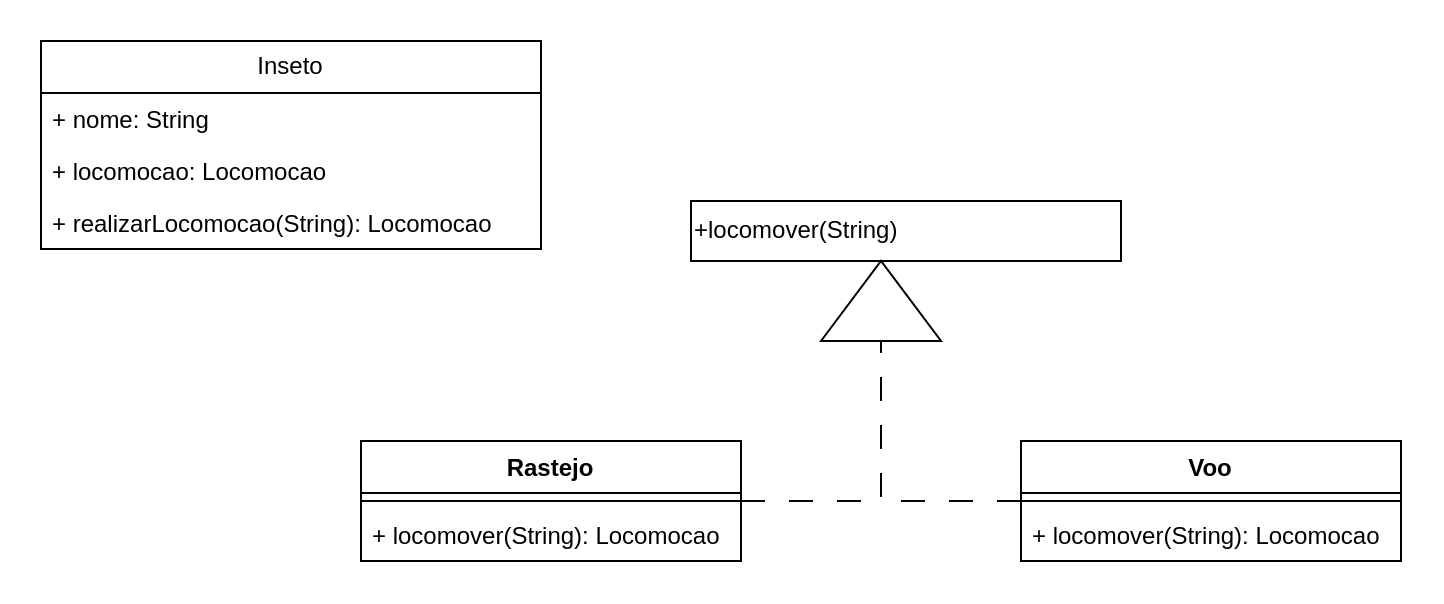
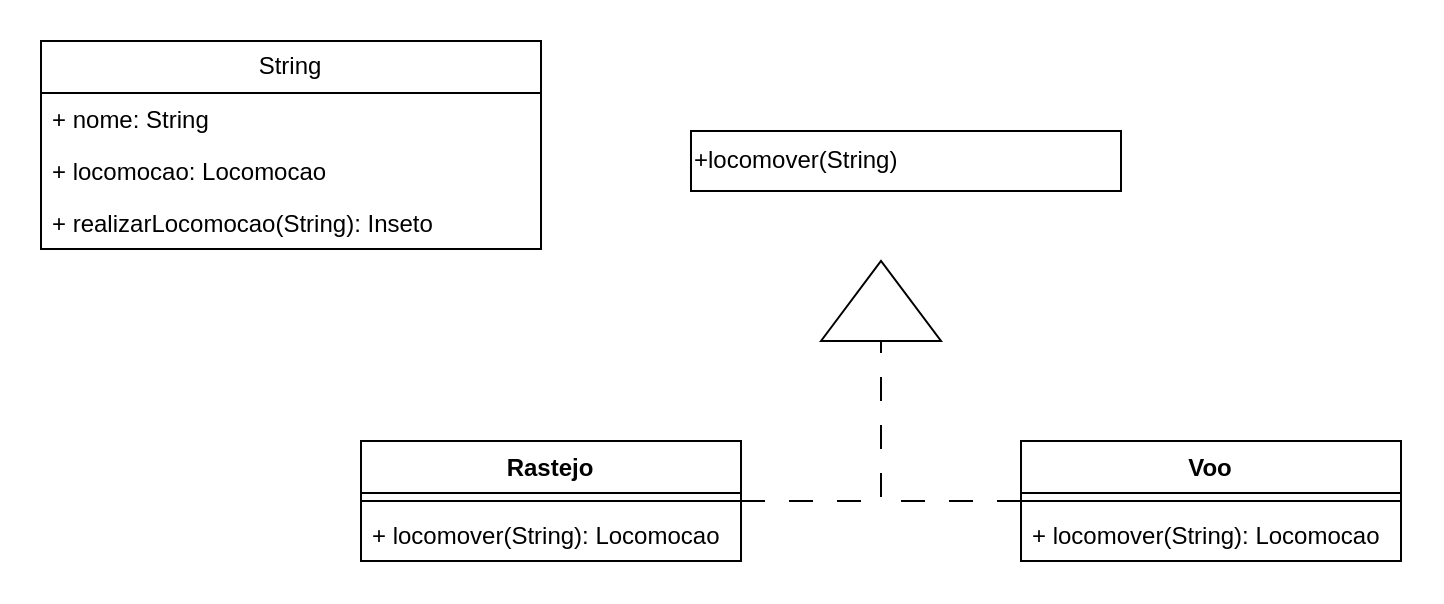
node "Inseto": label "Inseto" -> "String"
node "+ realizarLocomocao(String): Locomocao": label "+ realizarLocomocao(String): Locomocao" -> "+ realizarLocomocao(String): Inseto"
node "+locomover(String)": moved (906, 231) -> (906, 161)
